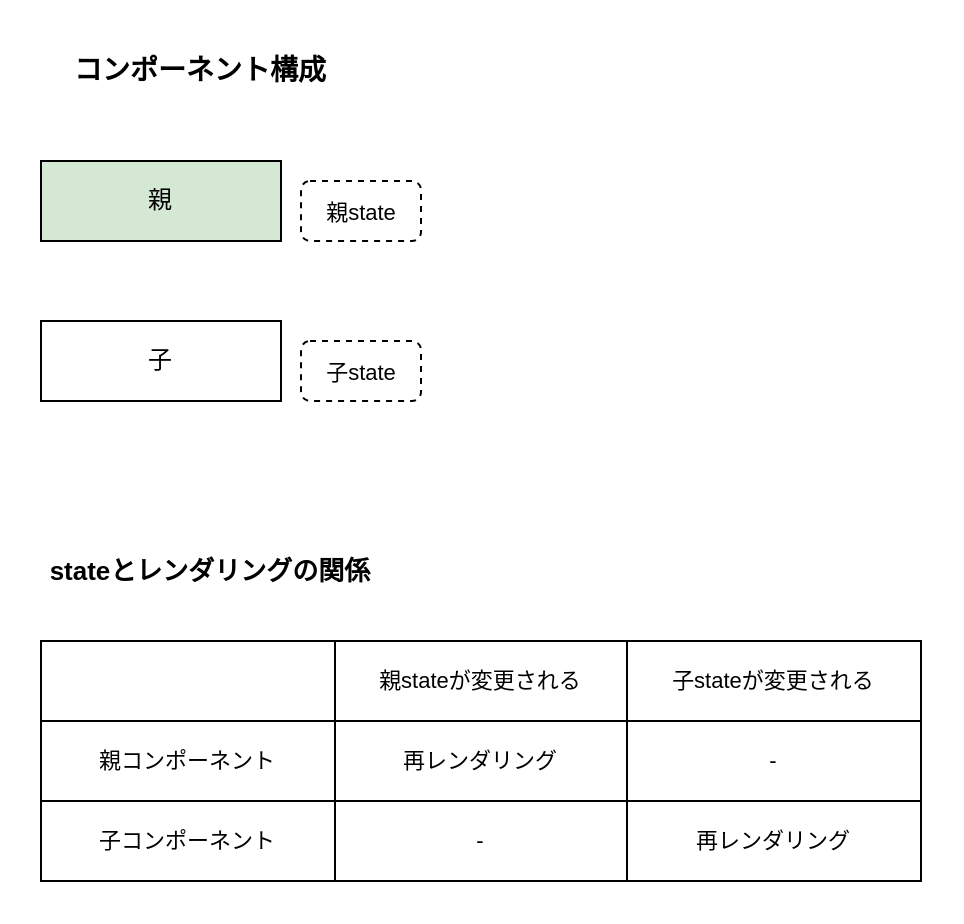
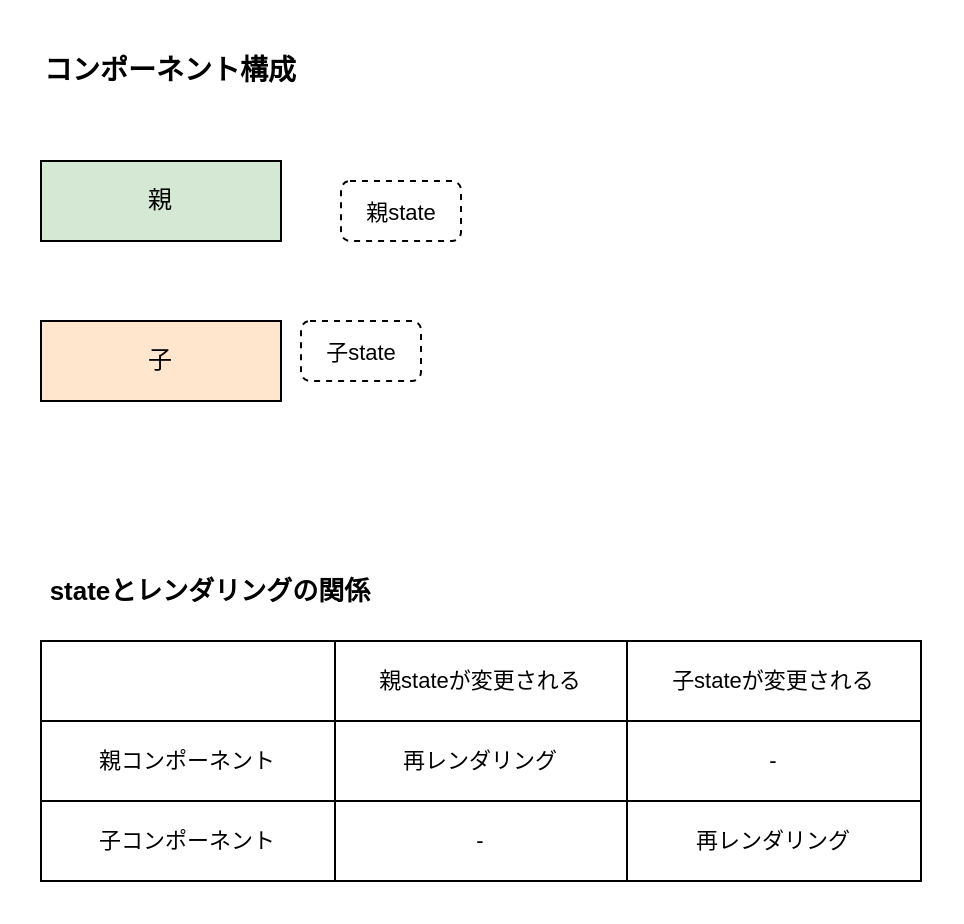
node "コンポーネント構成": moved (201, 71) -> (171, 71)
node "親state": moved (361, 211) -> (401, 211)
node "子": fillcolor #ffffff -> #ffe6cc
node "子state": moved (361, 371) -> (361, 351)
node "stateとレンダリングの関係": moved (211, 571) -> (211, 591)
